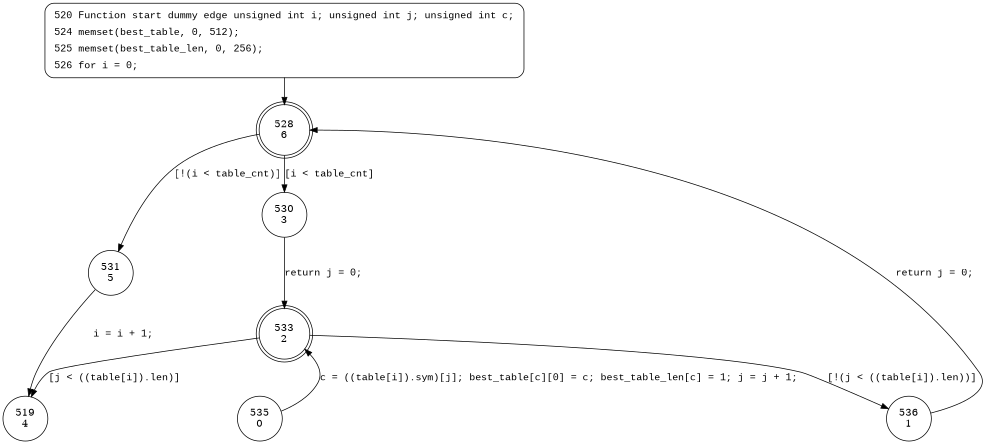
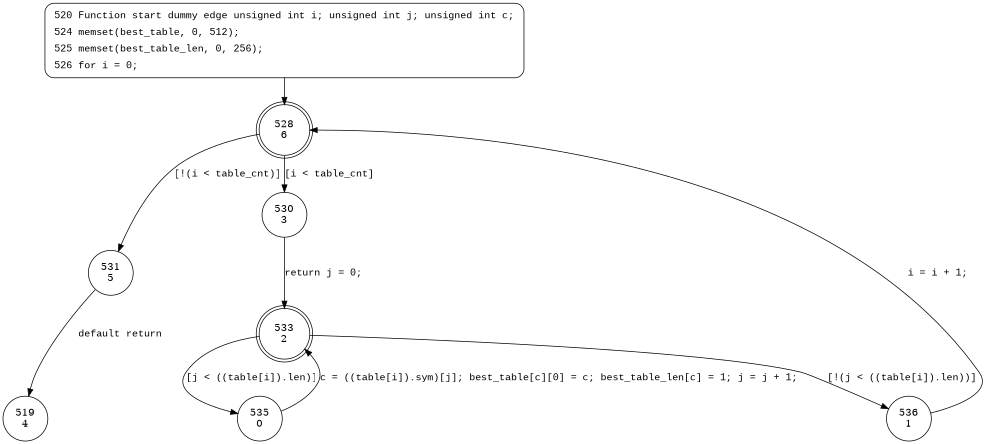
edge "536 1" -> "528 6": label "return j = 0;" -> " i = i + 1;"
edge "531 5" -> "519 4": label " i = i + 1;" -> "default return"
edge "533 2" -> "519 4": now "533 2" -> "535 0"
